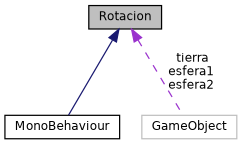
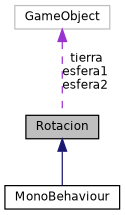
edge "GameObject" -> "Rotacion": reversed
